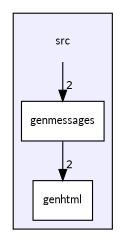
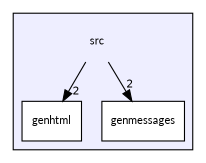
edge "genmessages" -> "genhtml": now "src" -> "genhtml"
